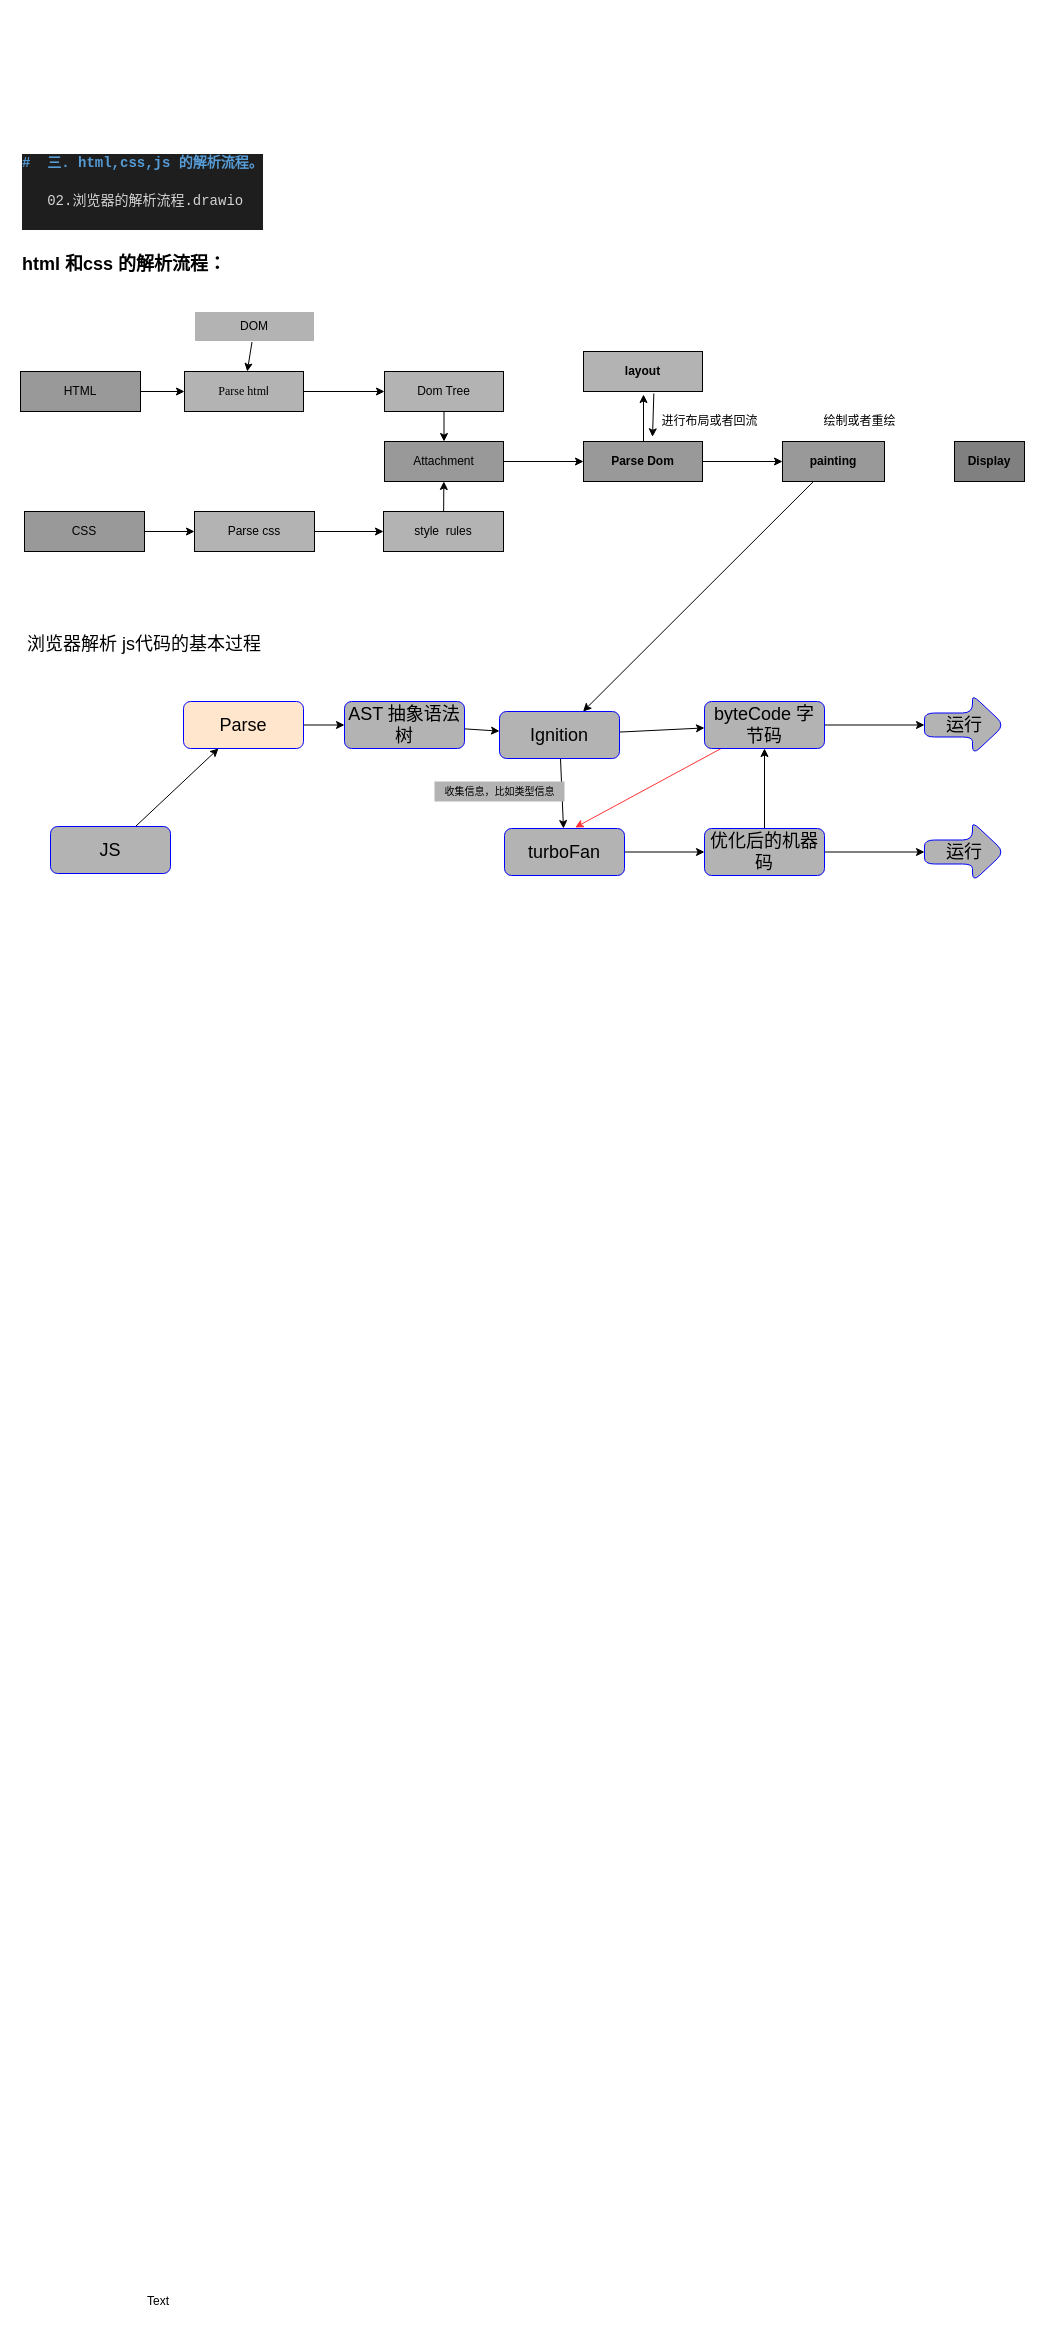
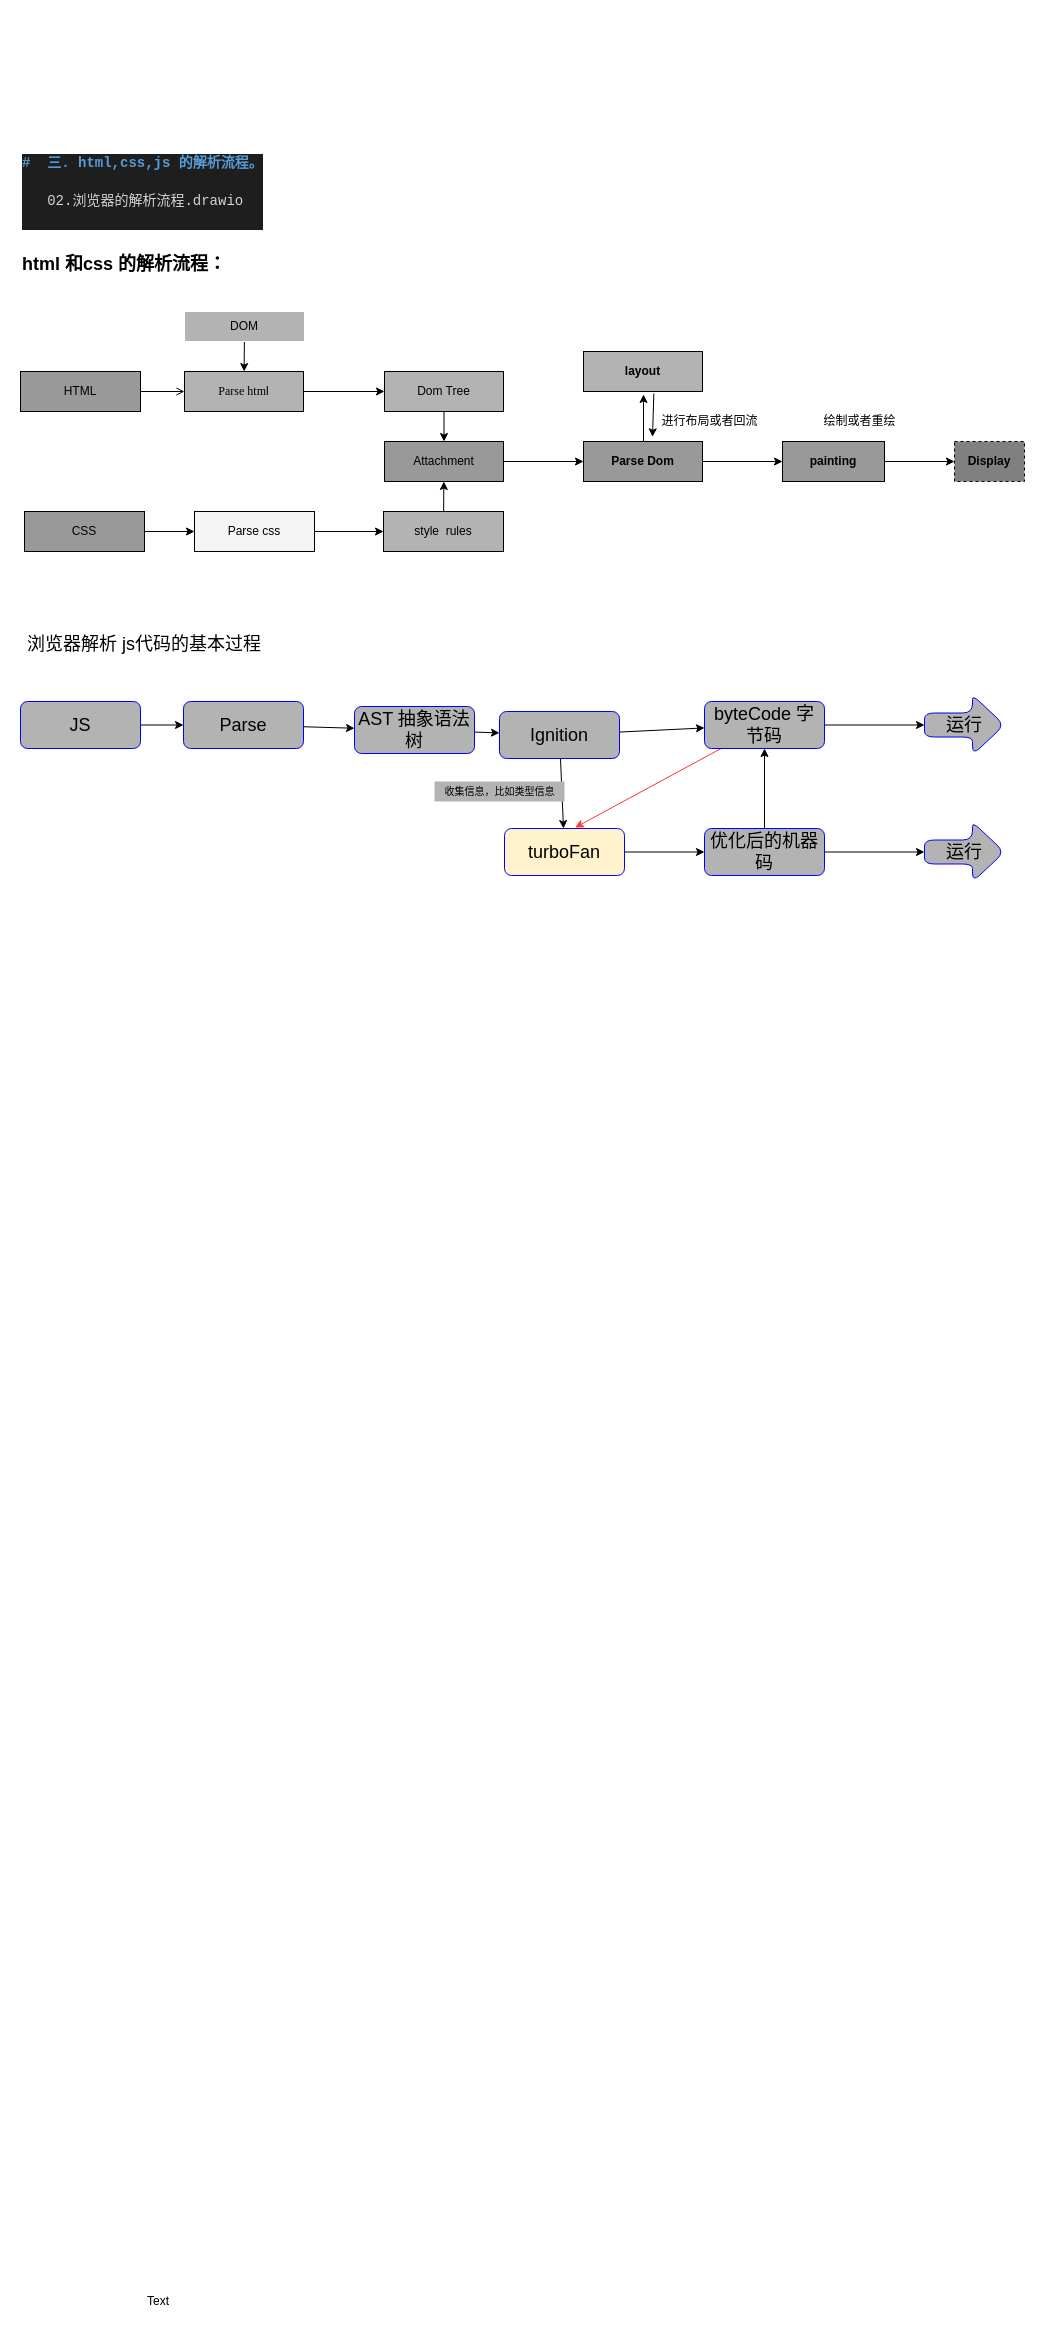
node "DOM": moved (255, 327) -> (245, 327)
edge "HTML" -> "Parse html": arrowhead classic -> open
node "Display": style solid -> dashed
node "Parse css": fillcolor #b3b3b3 -> #f5f5f5
edge "painting" -> "Ignition": now "painting" -> "Display"
node "Parse": fillcolor #ffe6cc -> #b3b3b3
node "AST 抽象语法树": moved (405, 725) -> (415, 730)
node "JS": moved (111, 850) -> (81, 725)
node "turboFan": fillcolor #b3b3b3 -> #fff2cc
